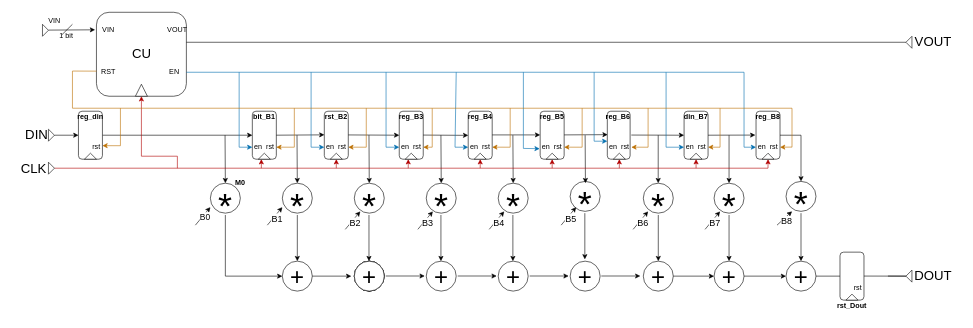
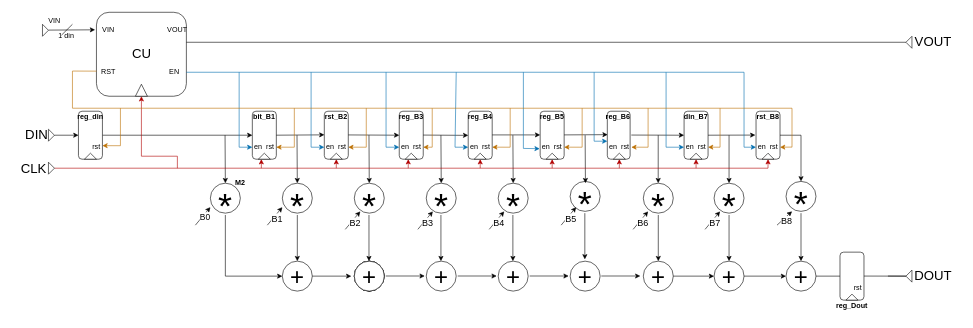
node "1 bit": label "1 bit" -> "1 din"
node "reg_B8": label "reg_B8" -> "rst_B8"
node "M0": label "M0" -> "M2"
node "rst_Dout": label "rst_Dout" -> "reg_Dout"
